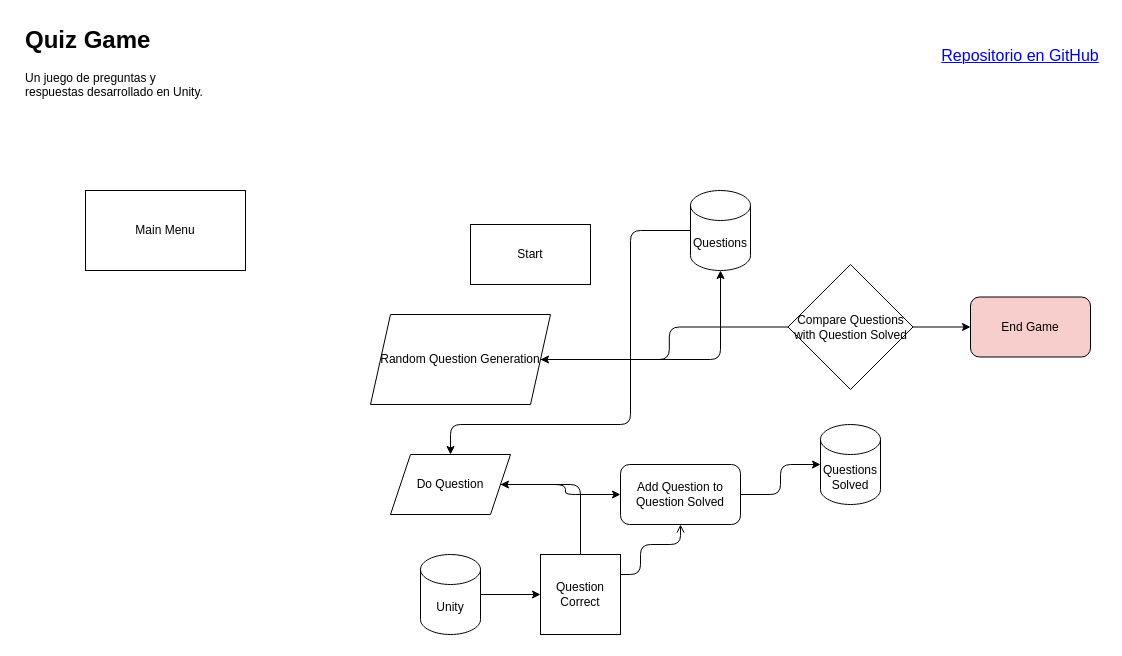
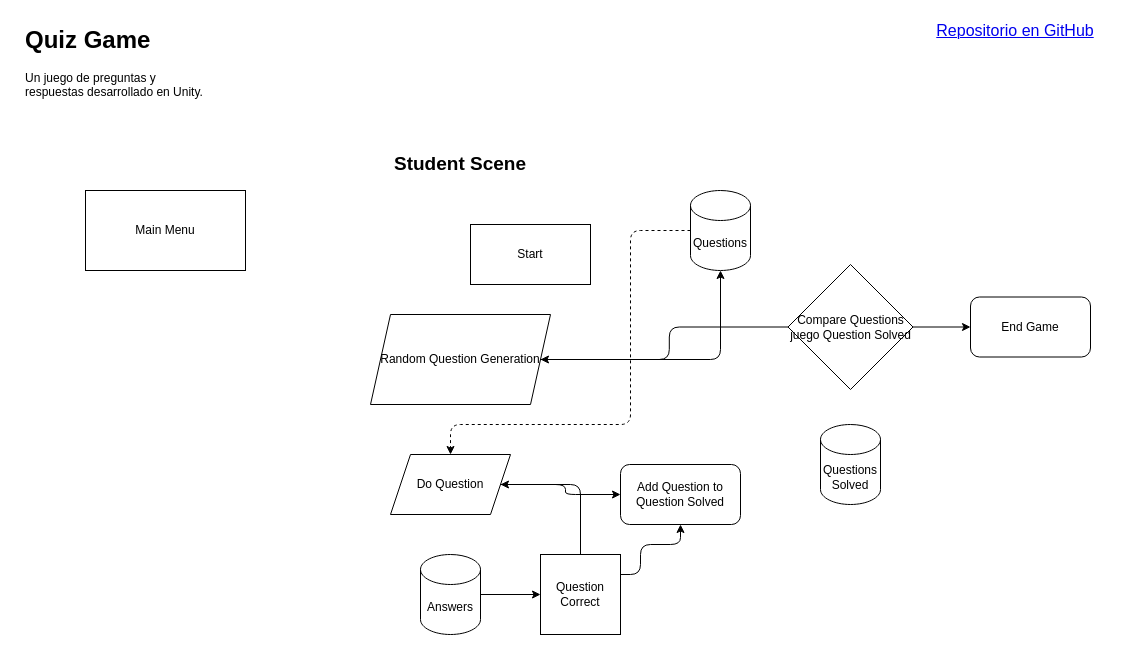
node "Repositorio en GitHub": moved (1021, 56) -> (1016, 31)
node "Student Scene": added
node "End Game": fillcolor #f8cecc -> #ffffff
node "Compare Questions with Question Solved": label "Compare Questions with Question Solved" -> "Compare Questions juego Question Solved"
edge "Questions" -> "Do Question": style solid -> dashed
edge "Add Question to Question Solved" -> "Questions Solved": removed
edge "Question Correct" -> "Add Question to Question Solved": arrowhead open -> classic
node "Unity": label "Unity" -> "Answers"
